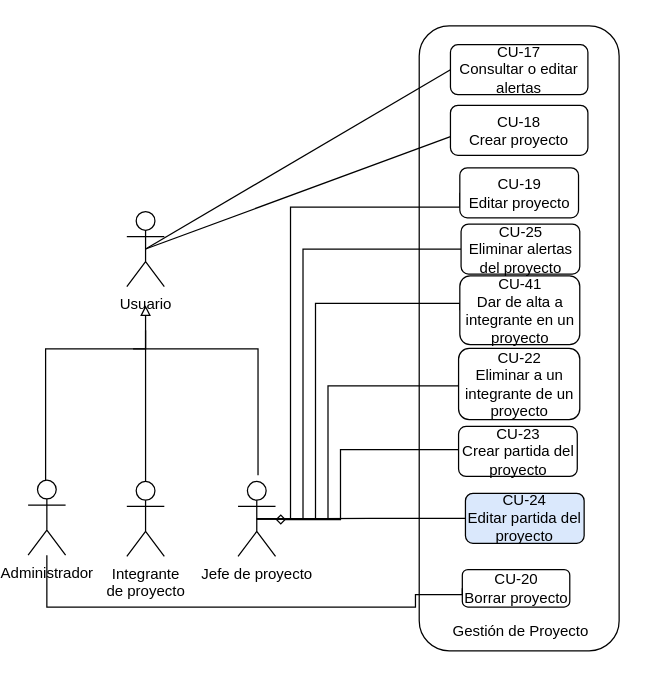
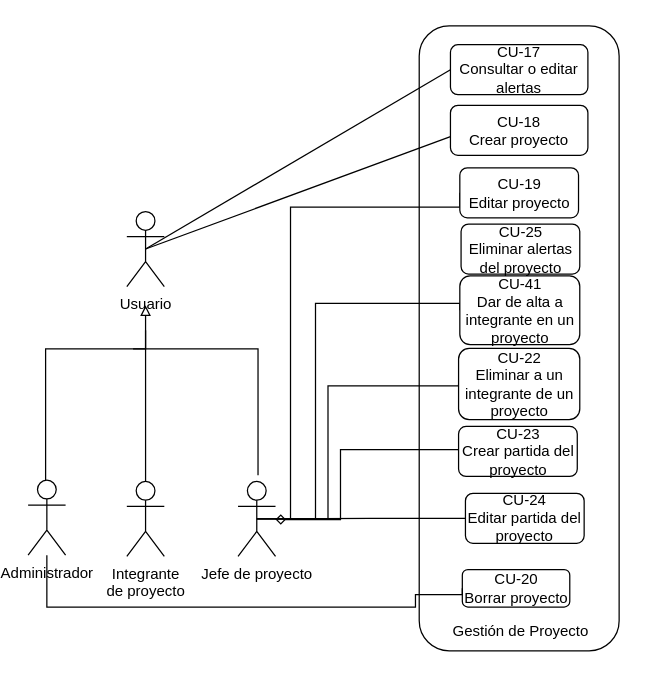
edge "CU-25 Eliminar alertas del proyecto" -- "Jefe de proyecto": removed
node "CU-24 Editar partida del proyecto": fillcolor #dae8fc -> #ffffff
